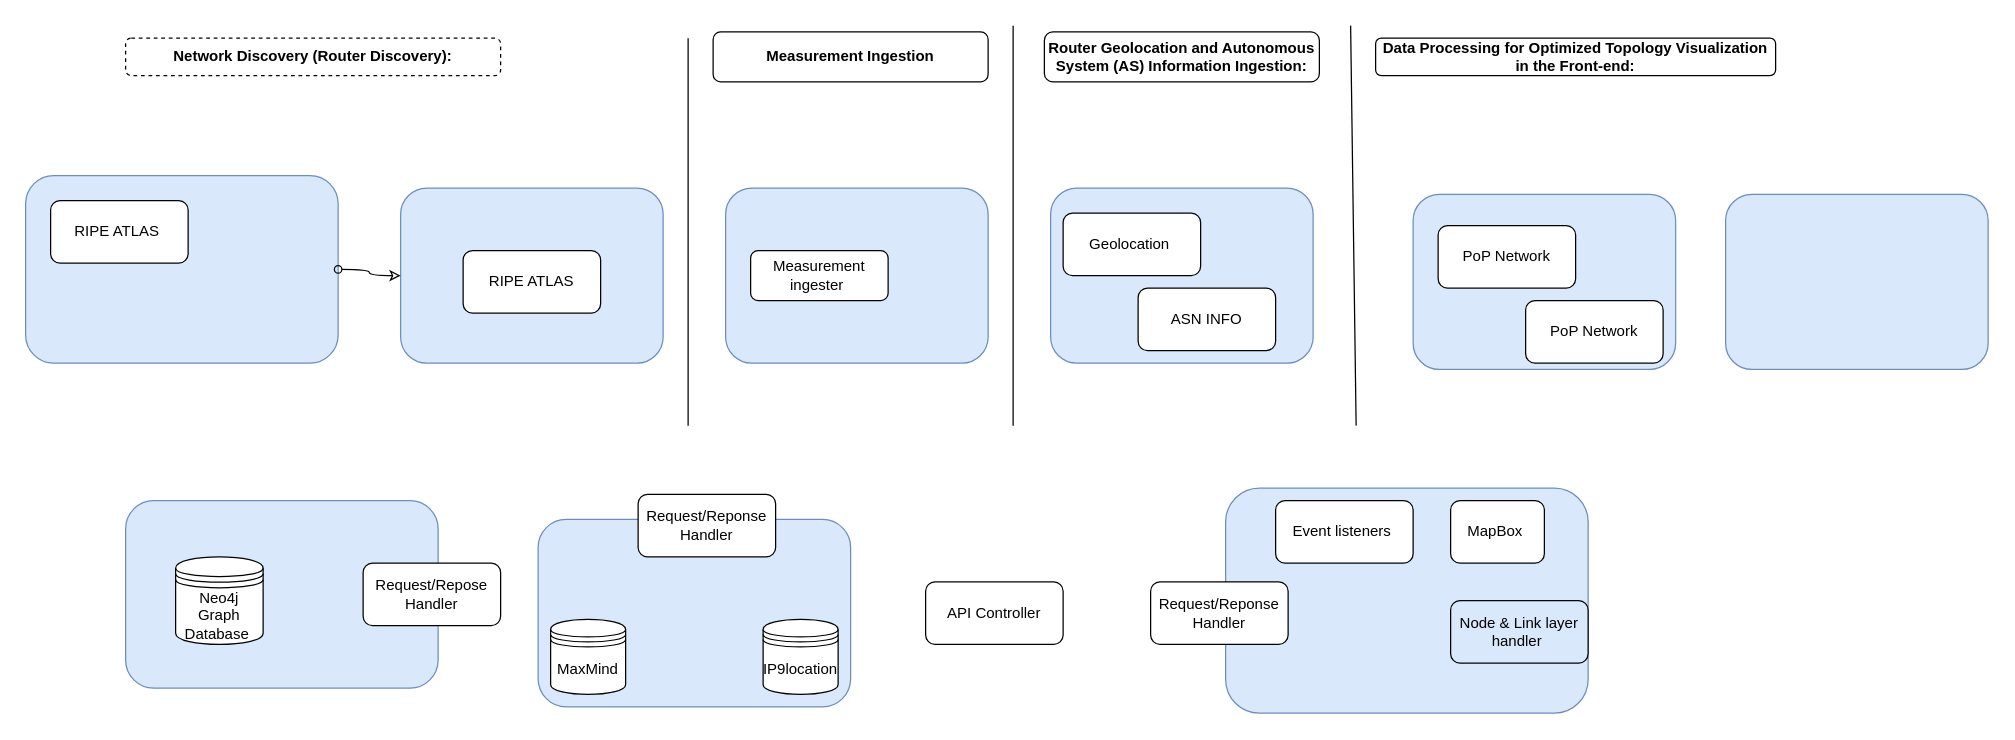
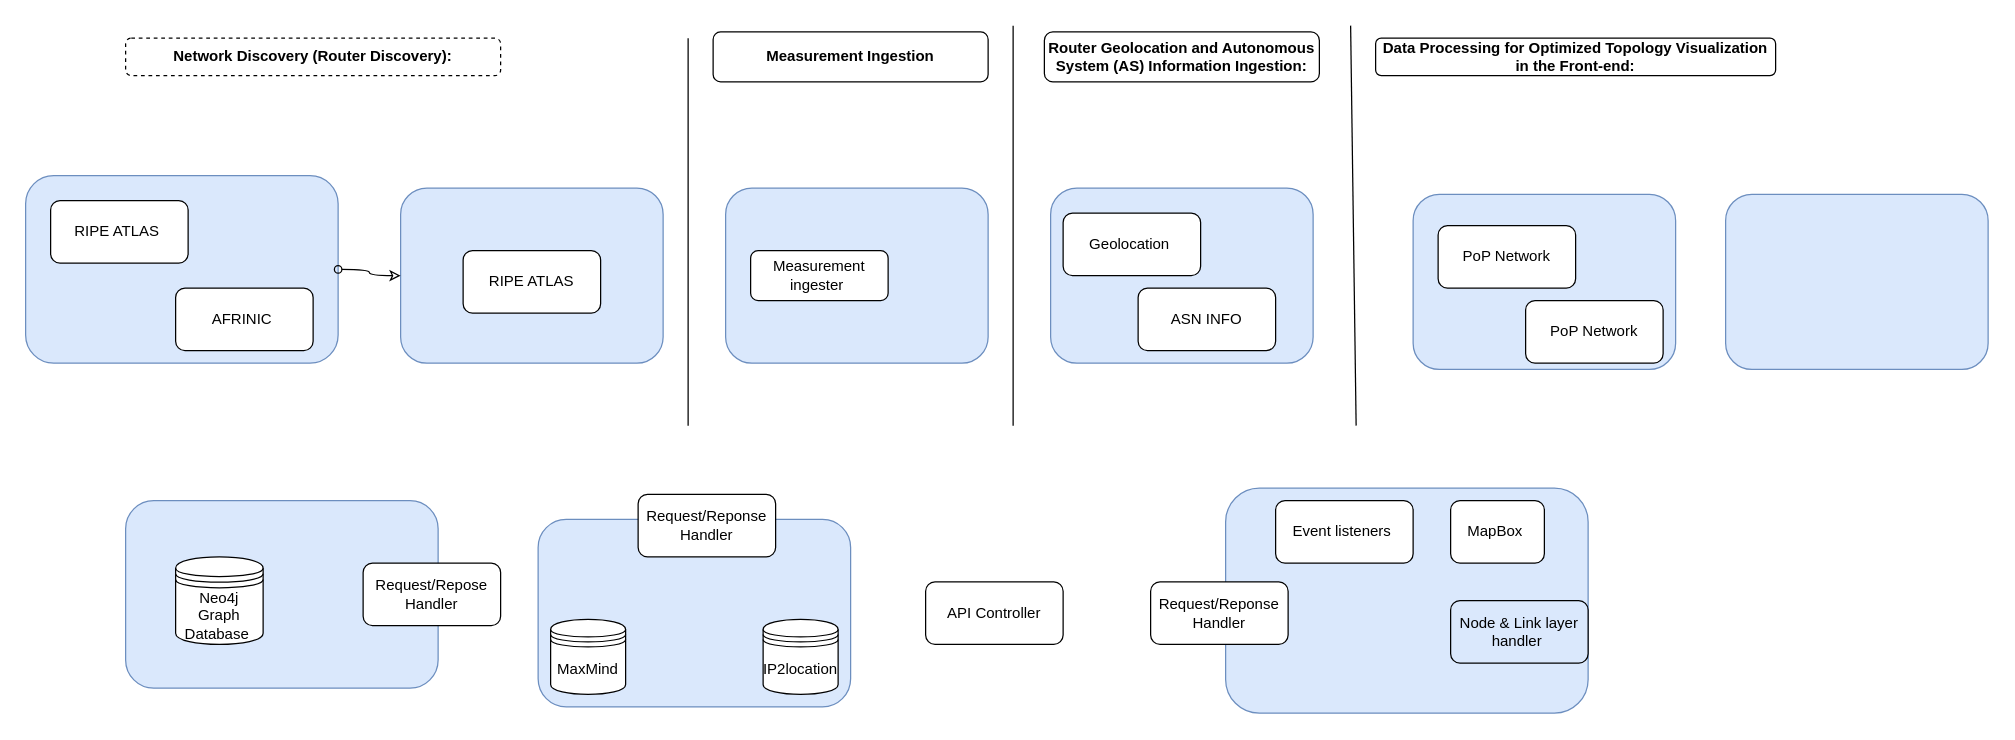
node "AFRINIC": added
node "IP9location": label "IP9location" -> "IP2location"
